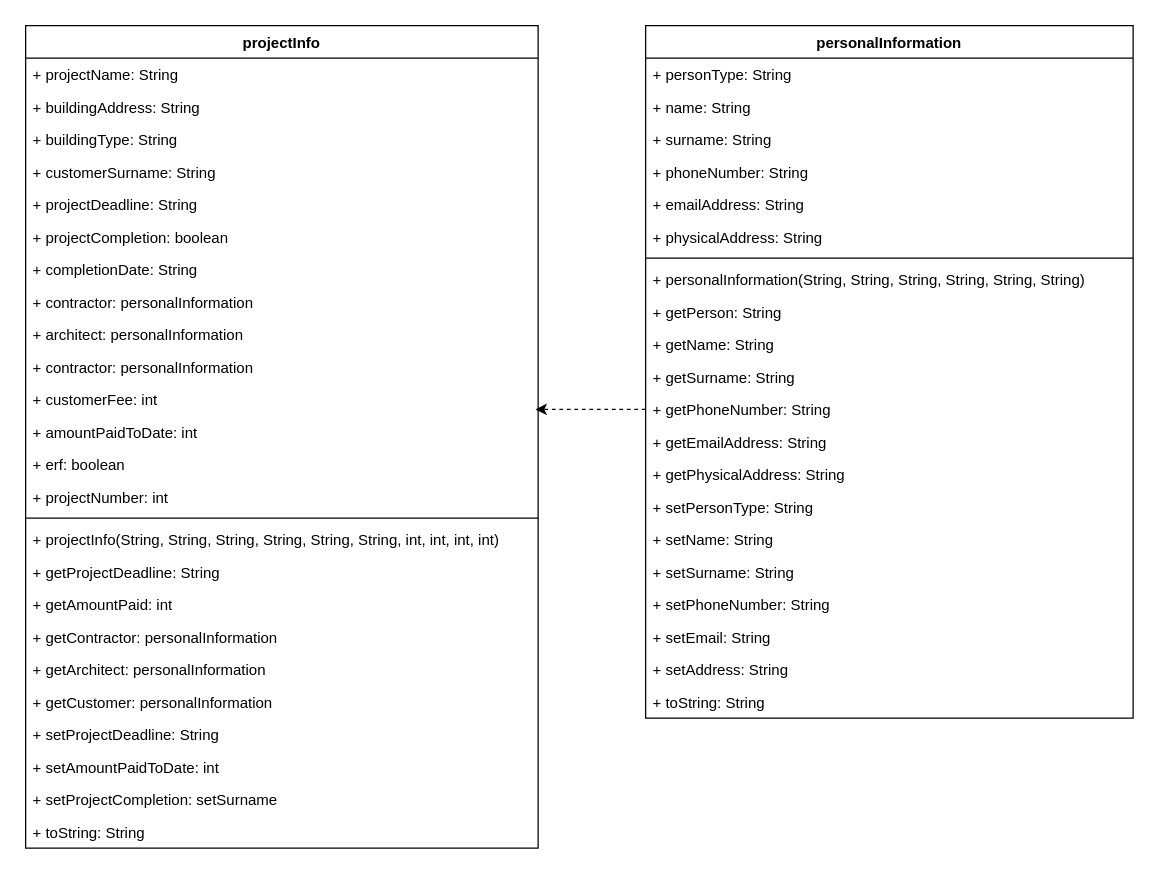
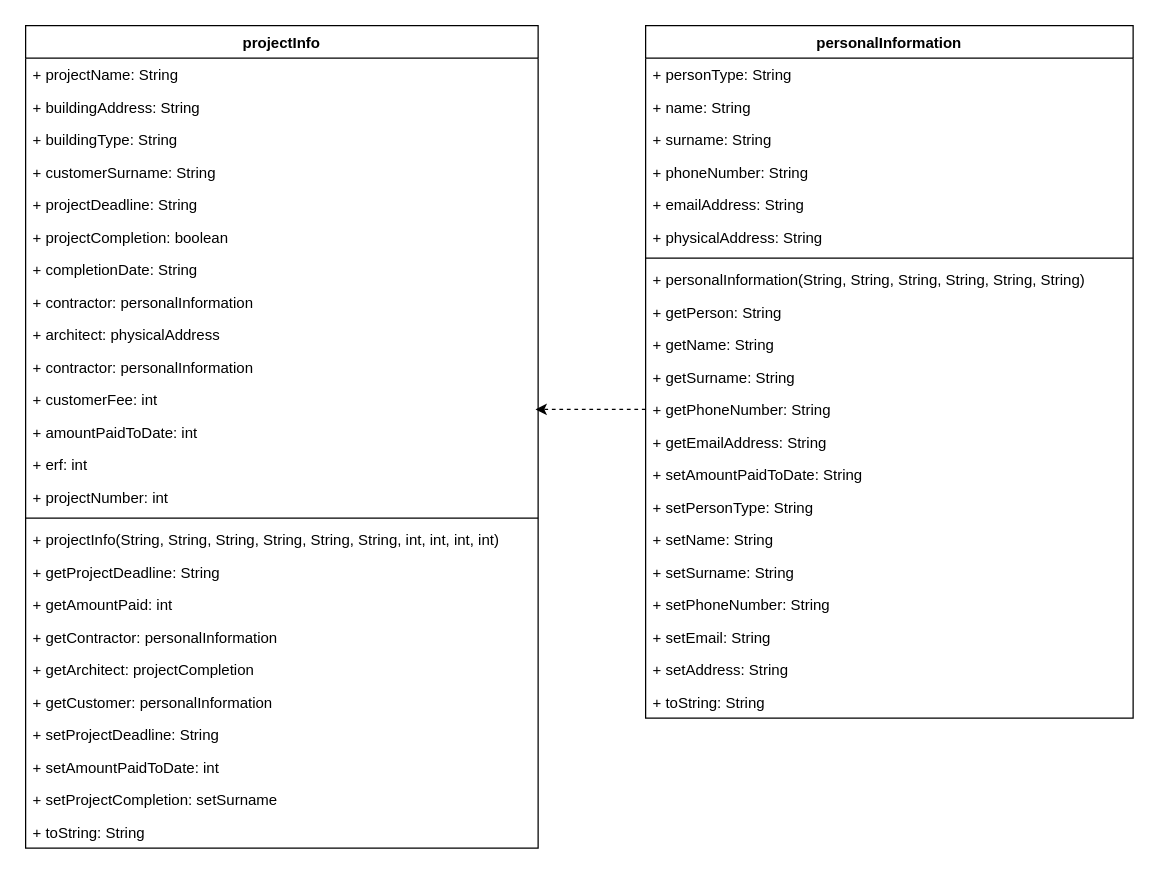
node "+ architect: personalInformation": label "+ architect: personalInformation" -> "+ architect: physicalAddress"
node "+ erf: boolean": label "+ erf: boolean" -> "+ erf: int"
node "+ getPhysicalAddress: String": label "+ getPhysicalAddress: String" -> "+ setAmountPaidToDate: String"
node "+ getArchitect: personalInformation": label "+ getArchitect: personalInformation" -> "+ getArchitect: projectCompletion"
